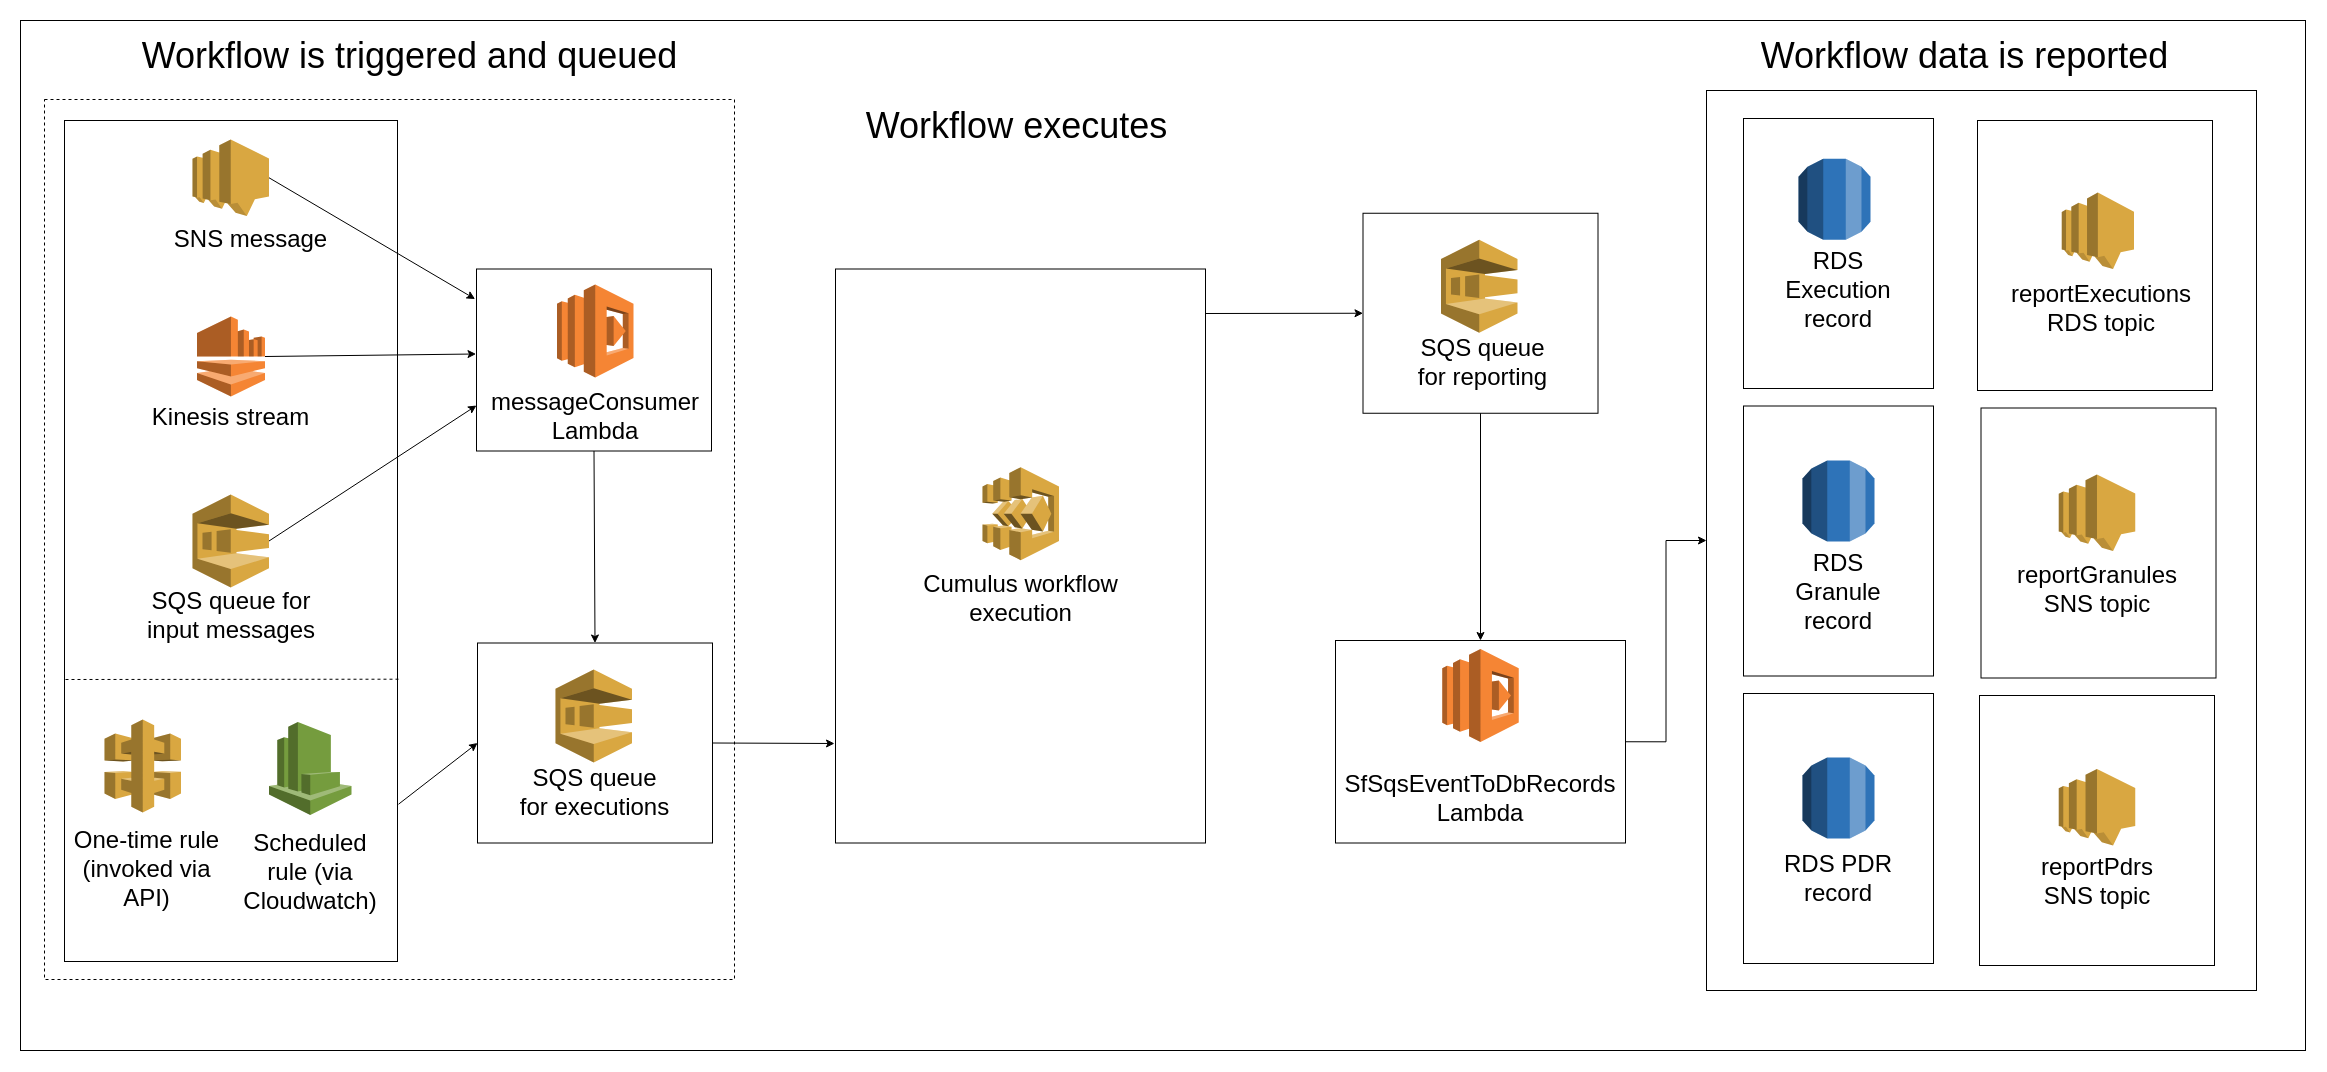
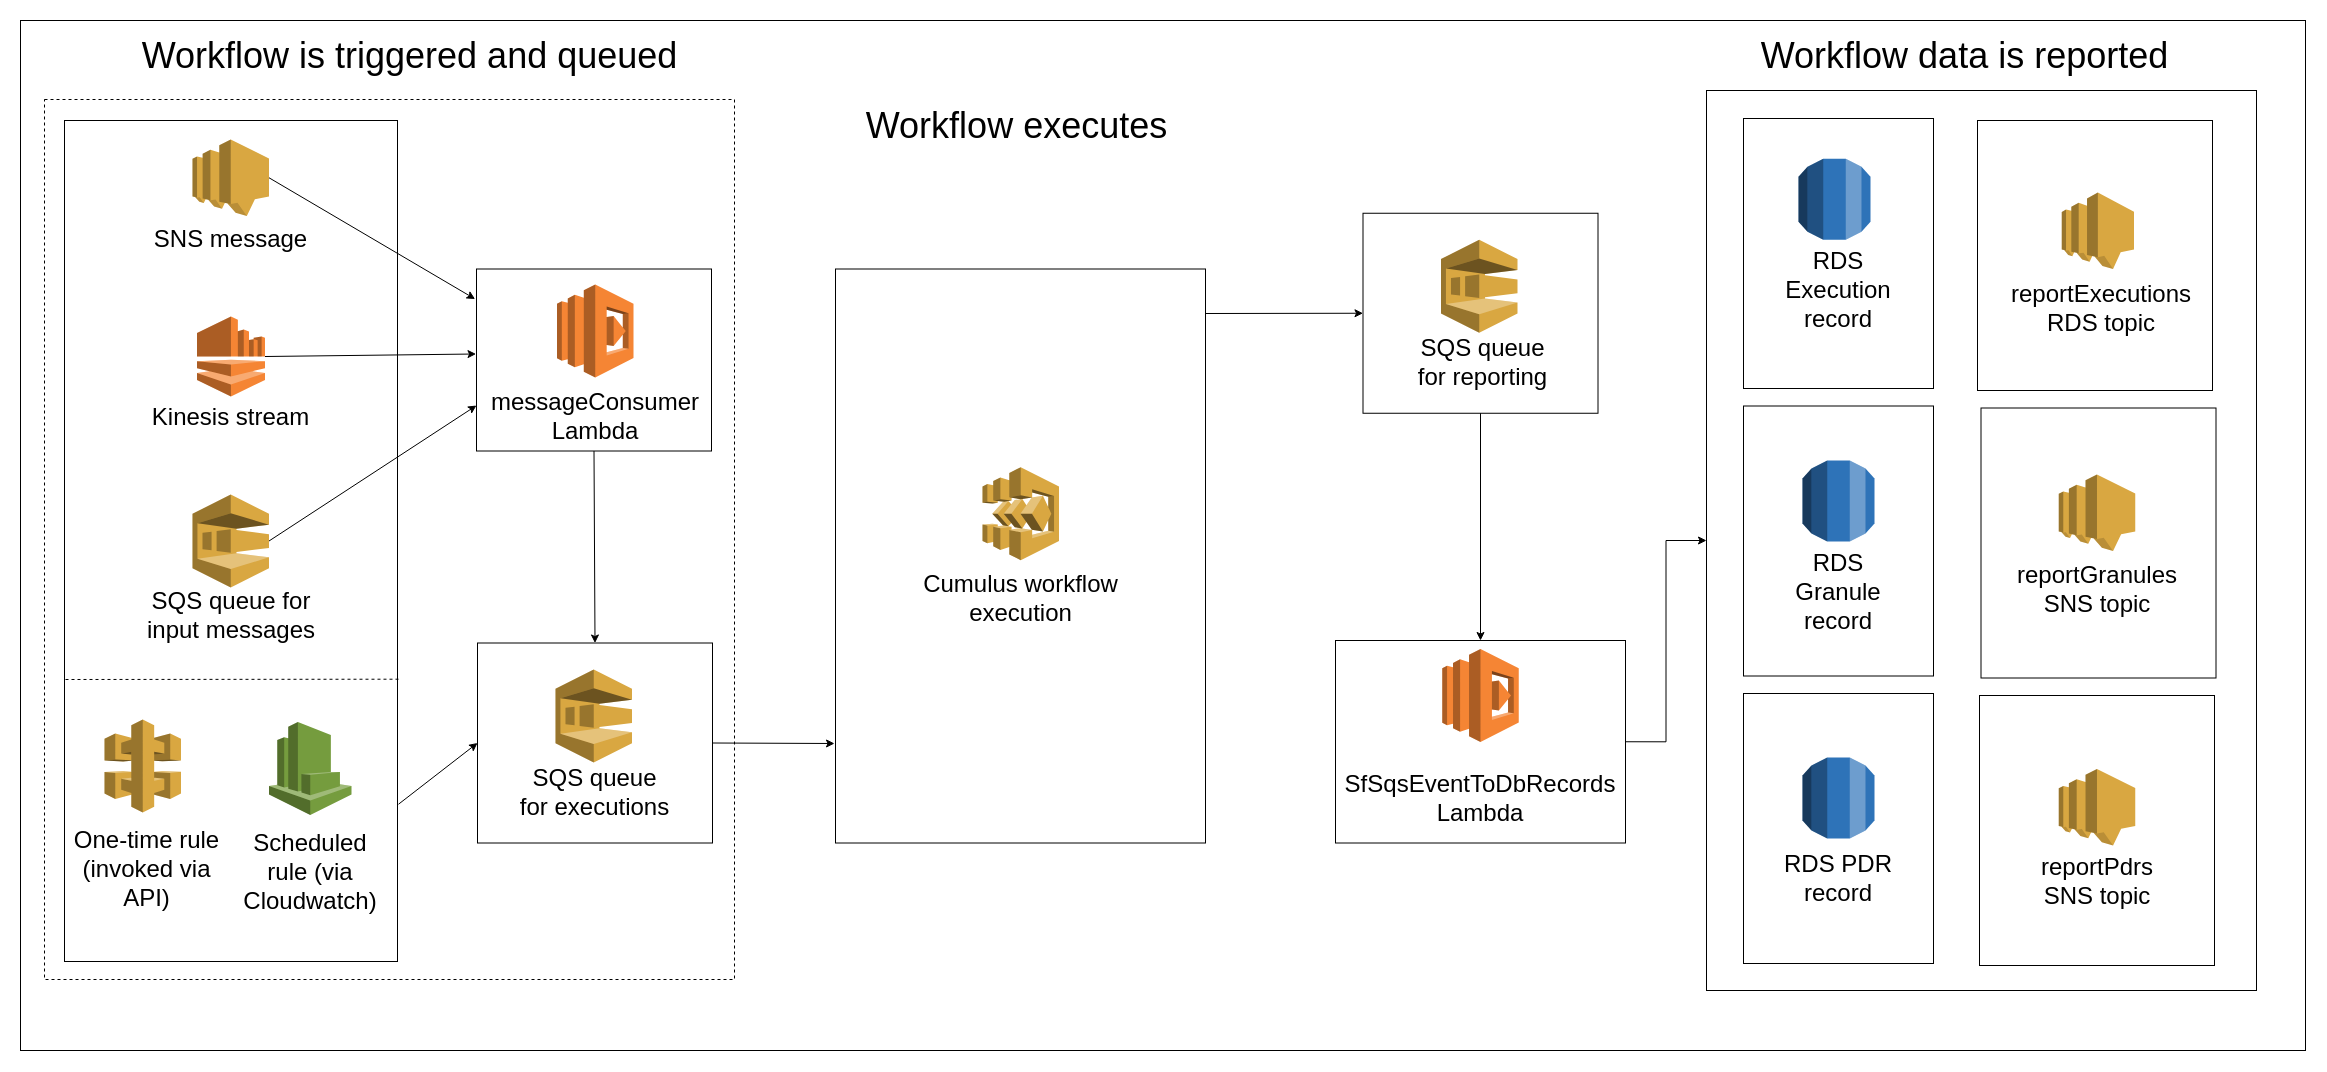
node "SNS message": moved (251, 240) -> (231, 240)
